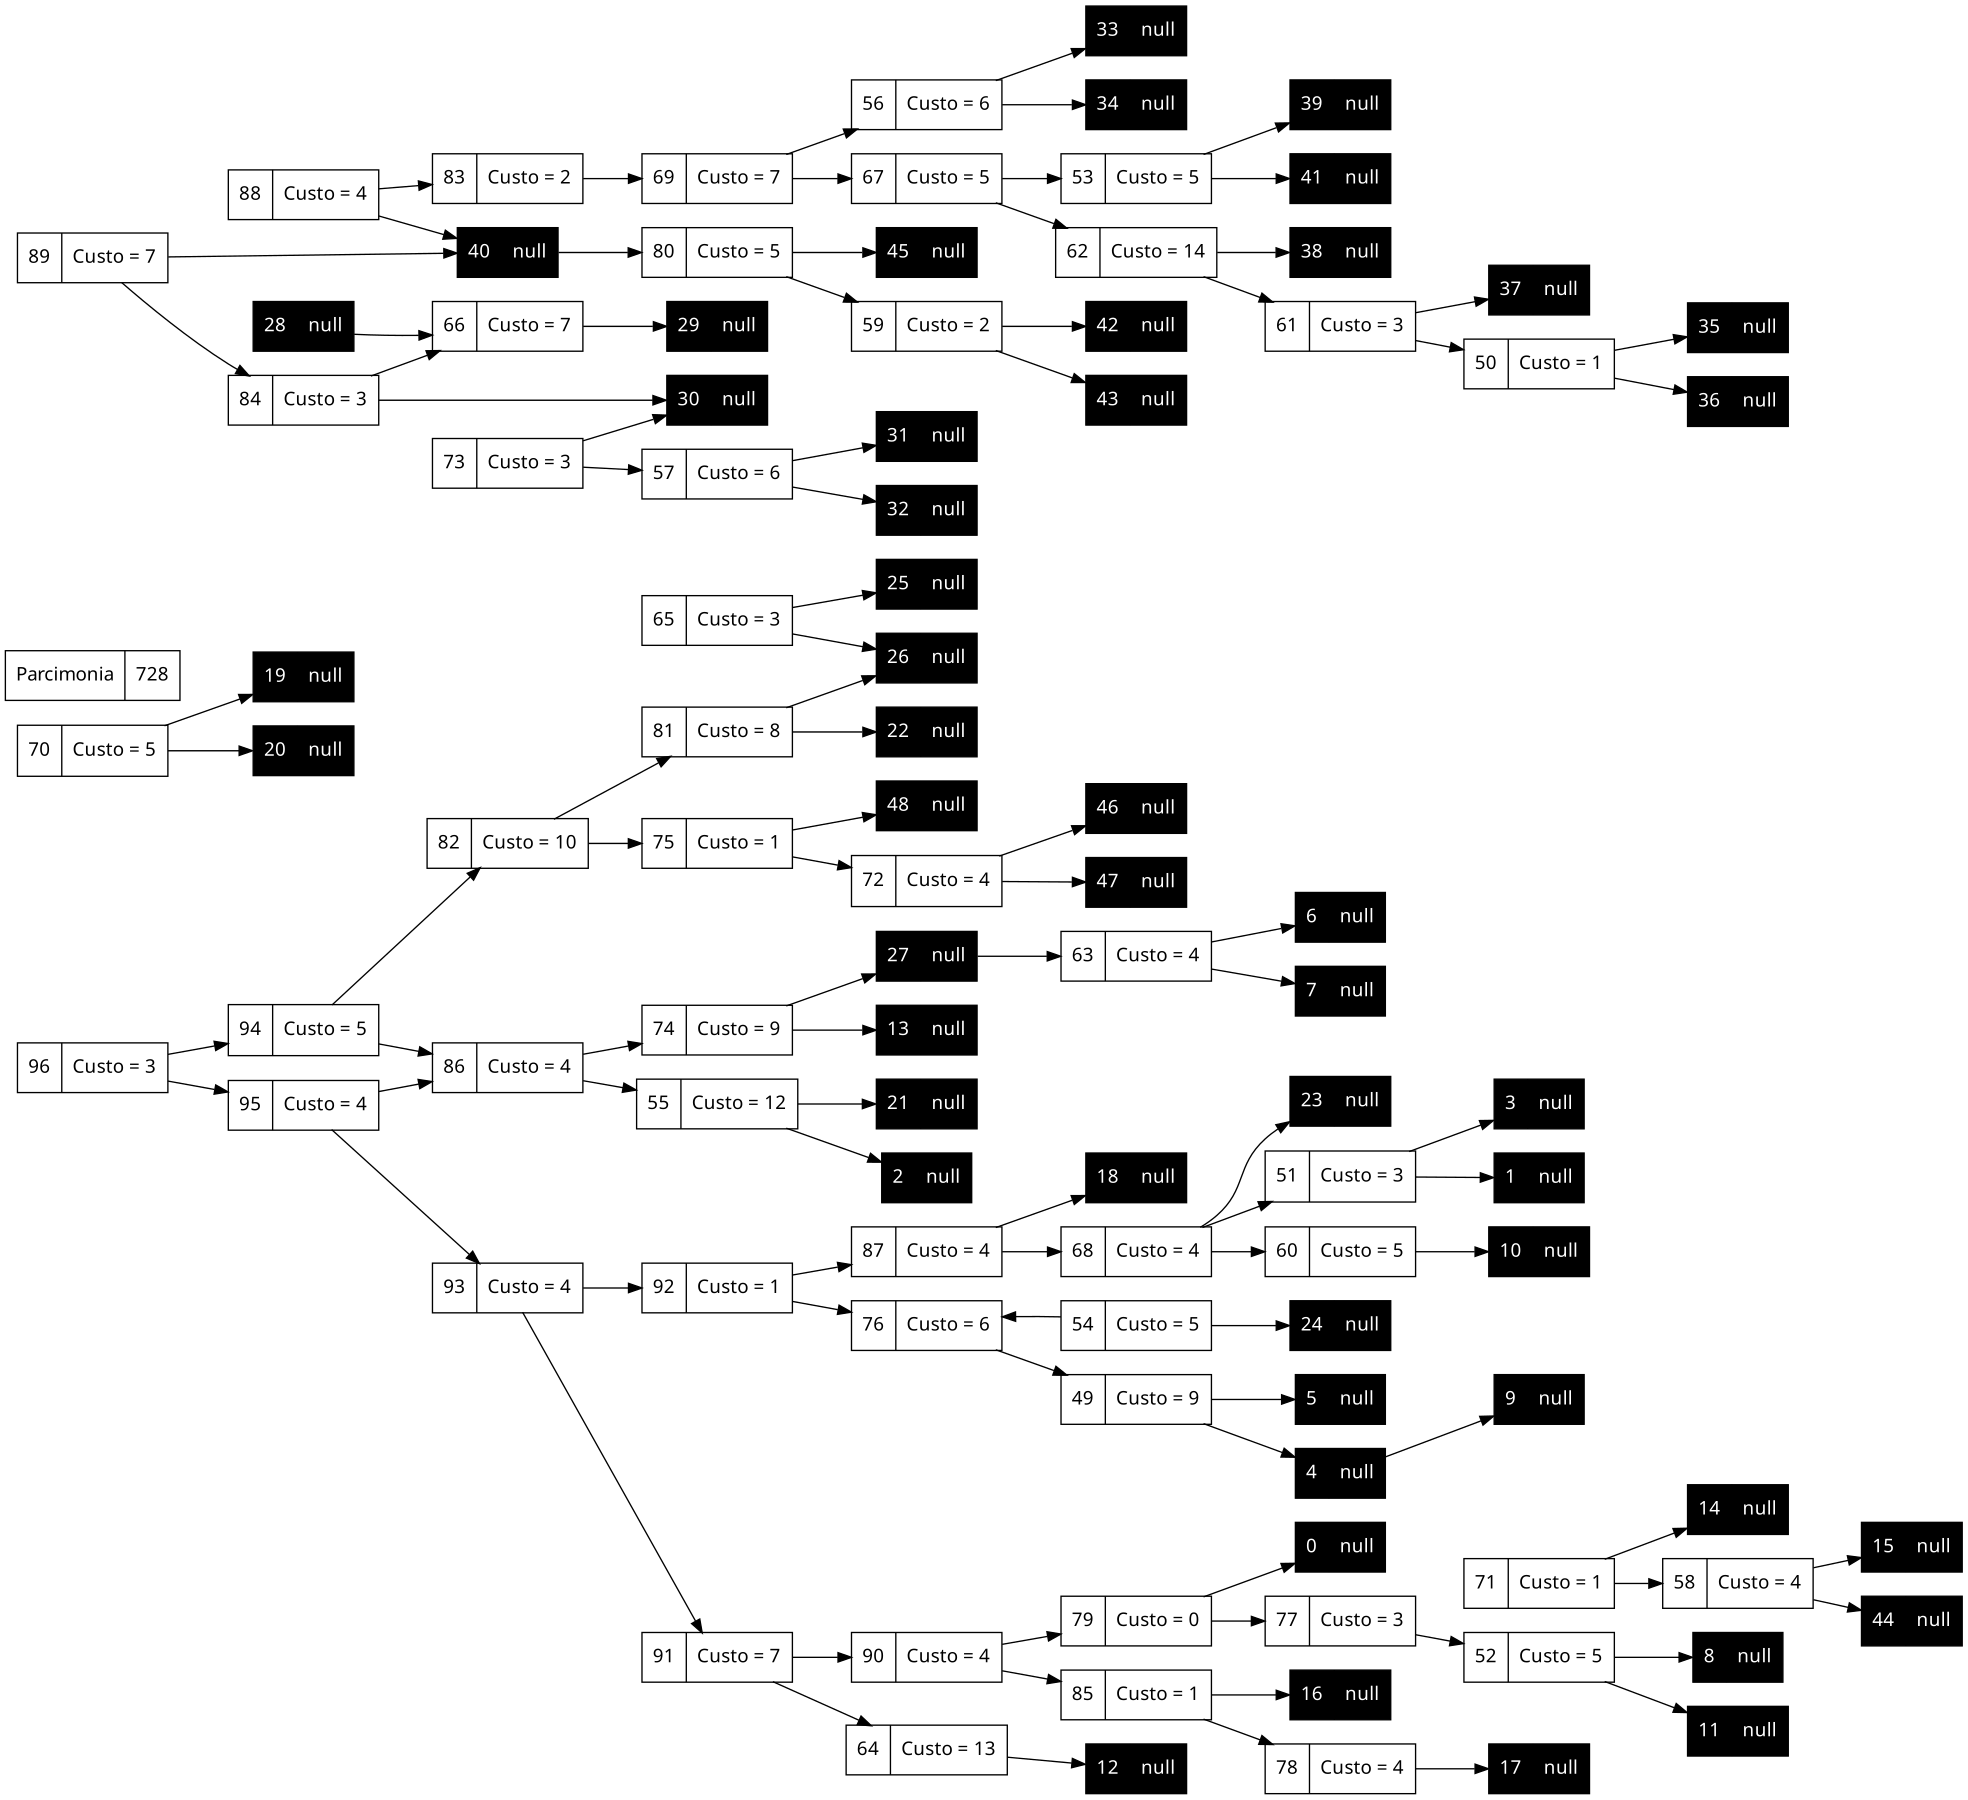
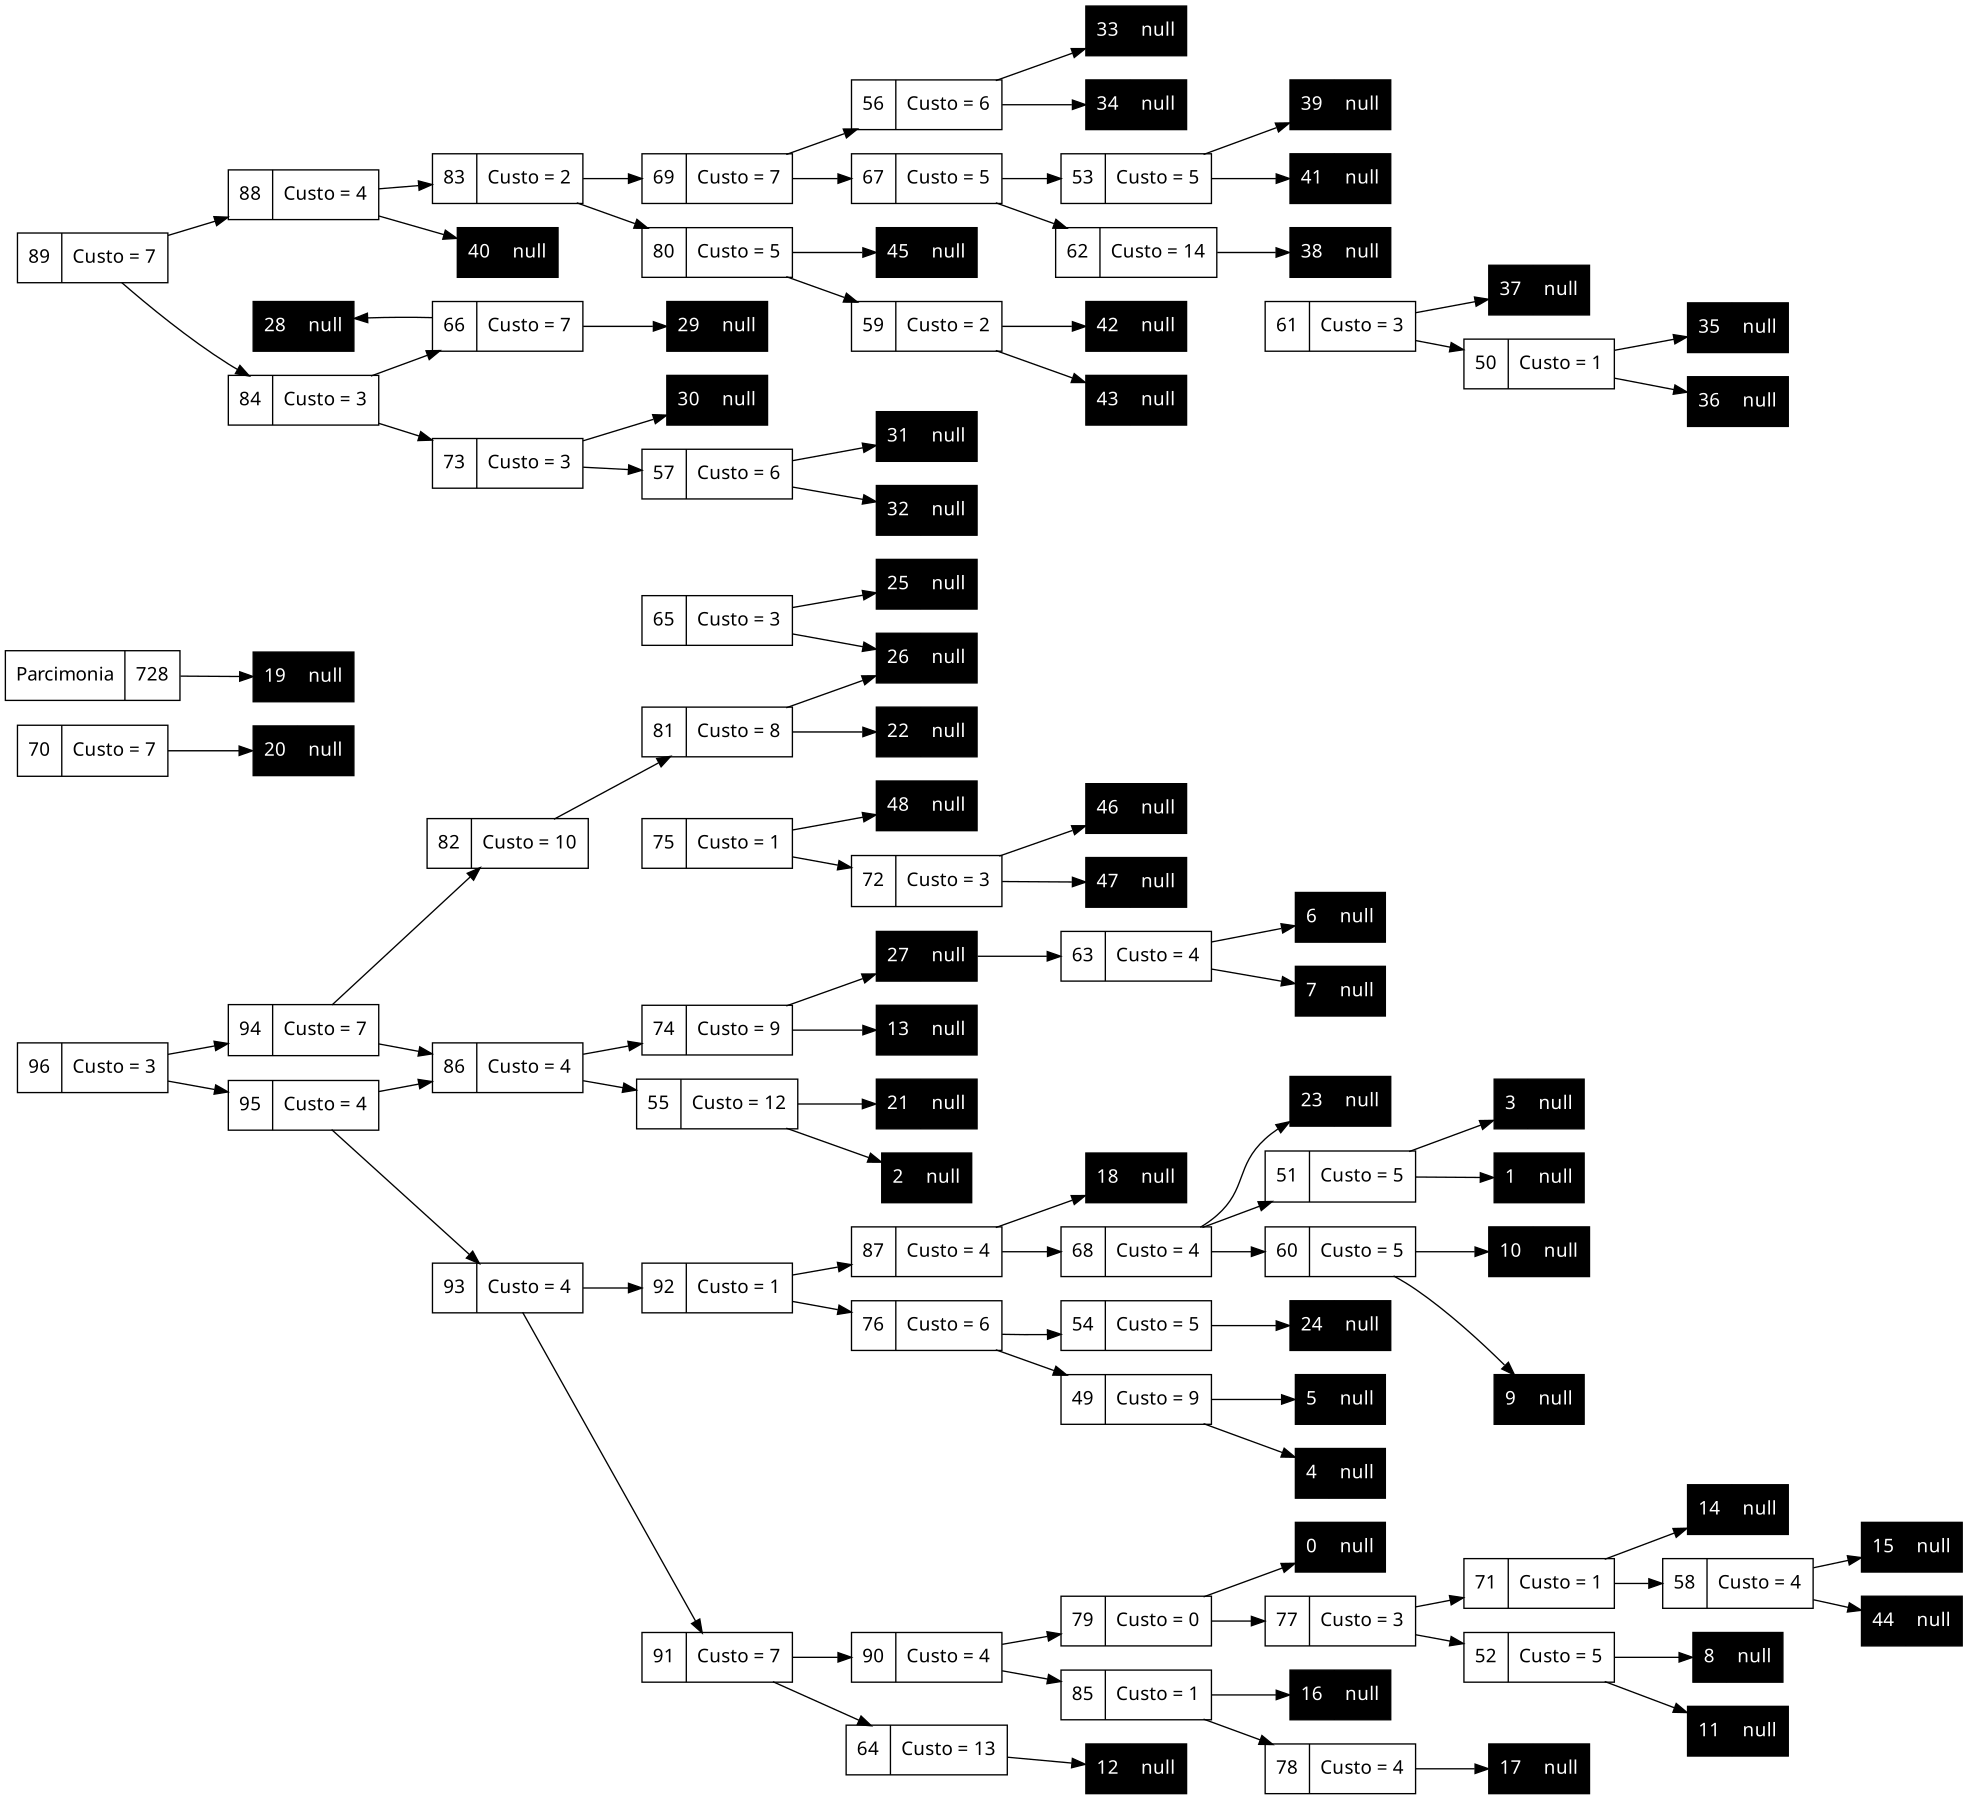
edge "40" -> "80": now "83" -> "80"
edge "89" -> "40": now "89" -> "88"
edge "62" -> "61": removed
edge "28" -> "66": reversed
edge "84" -> "30": now "84" -> "73"
edge "70" -> "19": now "Parcimonia" -> "19"
node "70": text "Custo = 5" -> "Custo = 7"
edge "82" -> "75": removed
node "72": text "Custo = 4" -> "Custo = 3"
node "94": text "Custo = 5" -> "Custo = 7"
node "51": text "Custo = 3" -> "Custo = 5"
edge "54" -> "76": reversed
edge "4" -> "9": now "60" -> "9"
edge "77" -> "71": added
